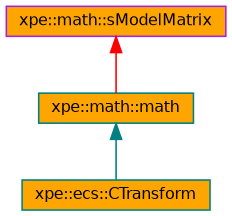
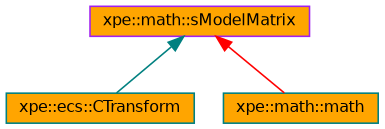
edge "xpe::ecs::CTransform" -> "xpe::math::math": now "xpe::ecs::CTransform" -> "xpe::math::sModelMatrix"
